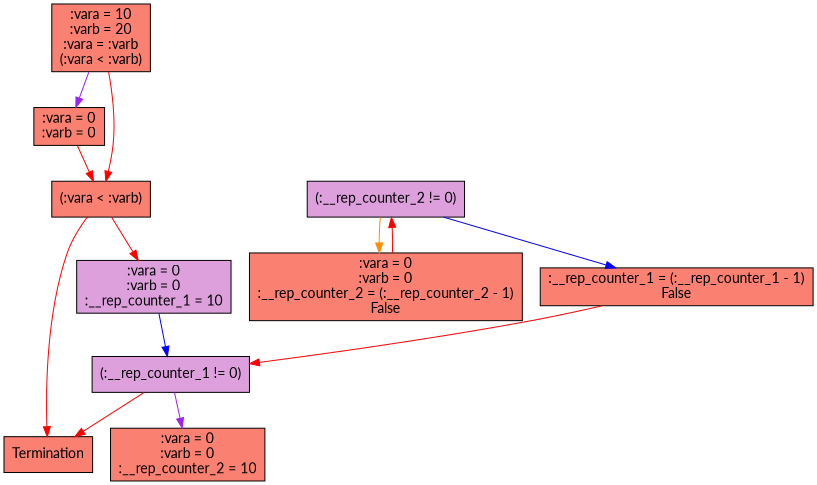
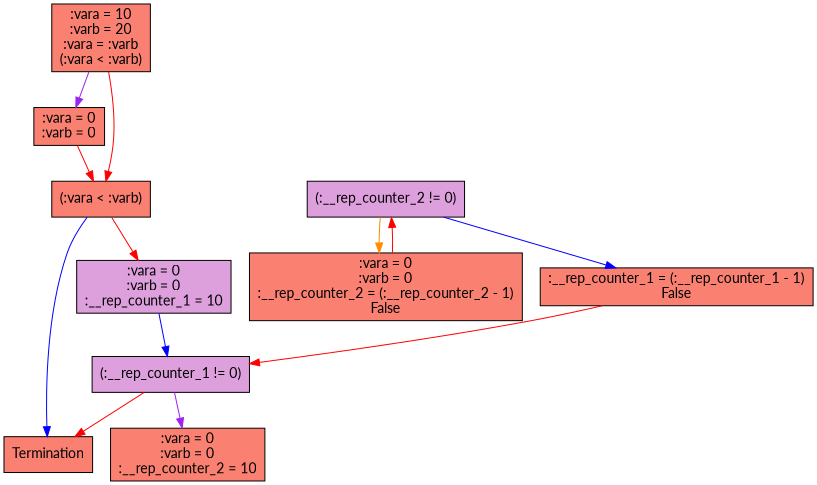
edge "(:vara < :varb)" -> "Termination": color red -> blue
